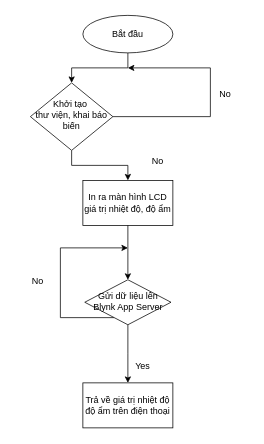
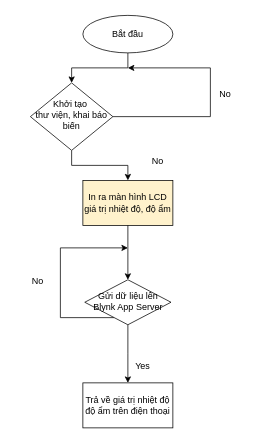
node "In ra màn hình LCD giá trị nhiệt độ, độ ẩm": fillcolor #ffffff -> #fff2cc
